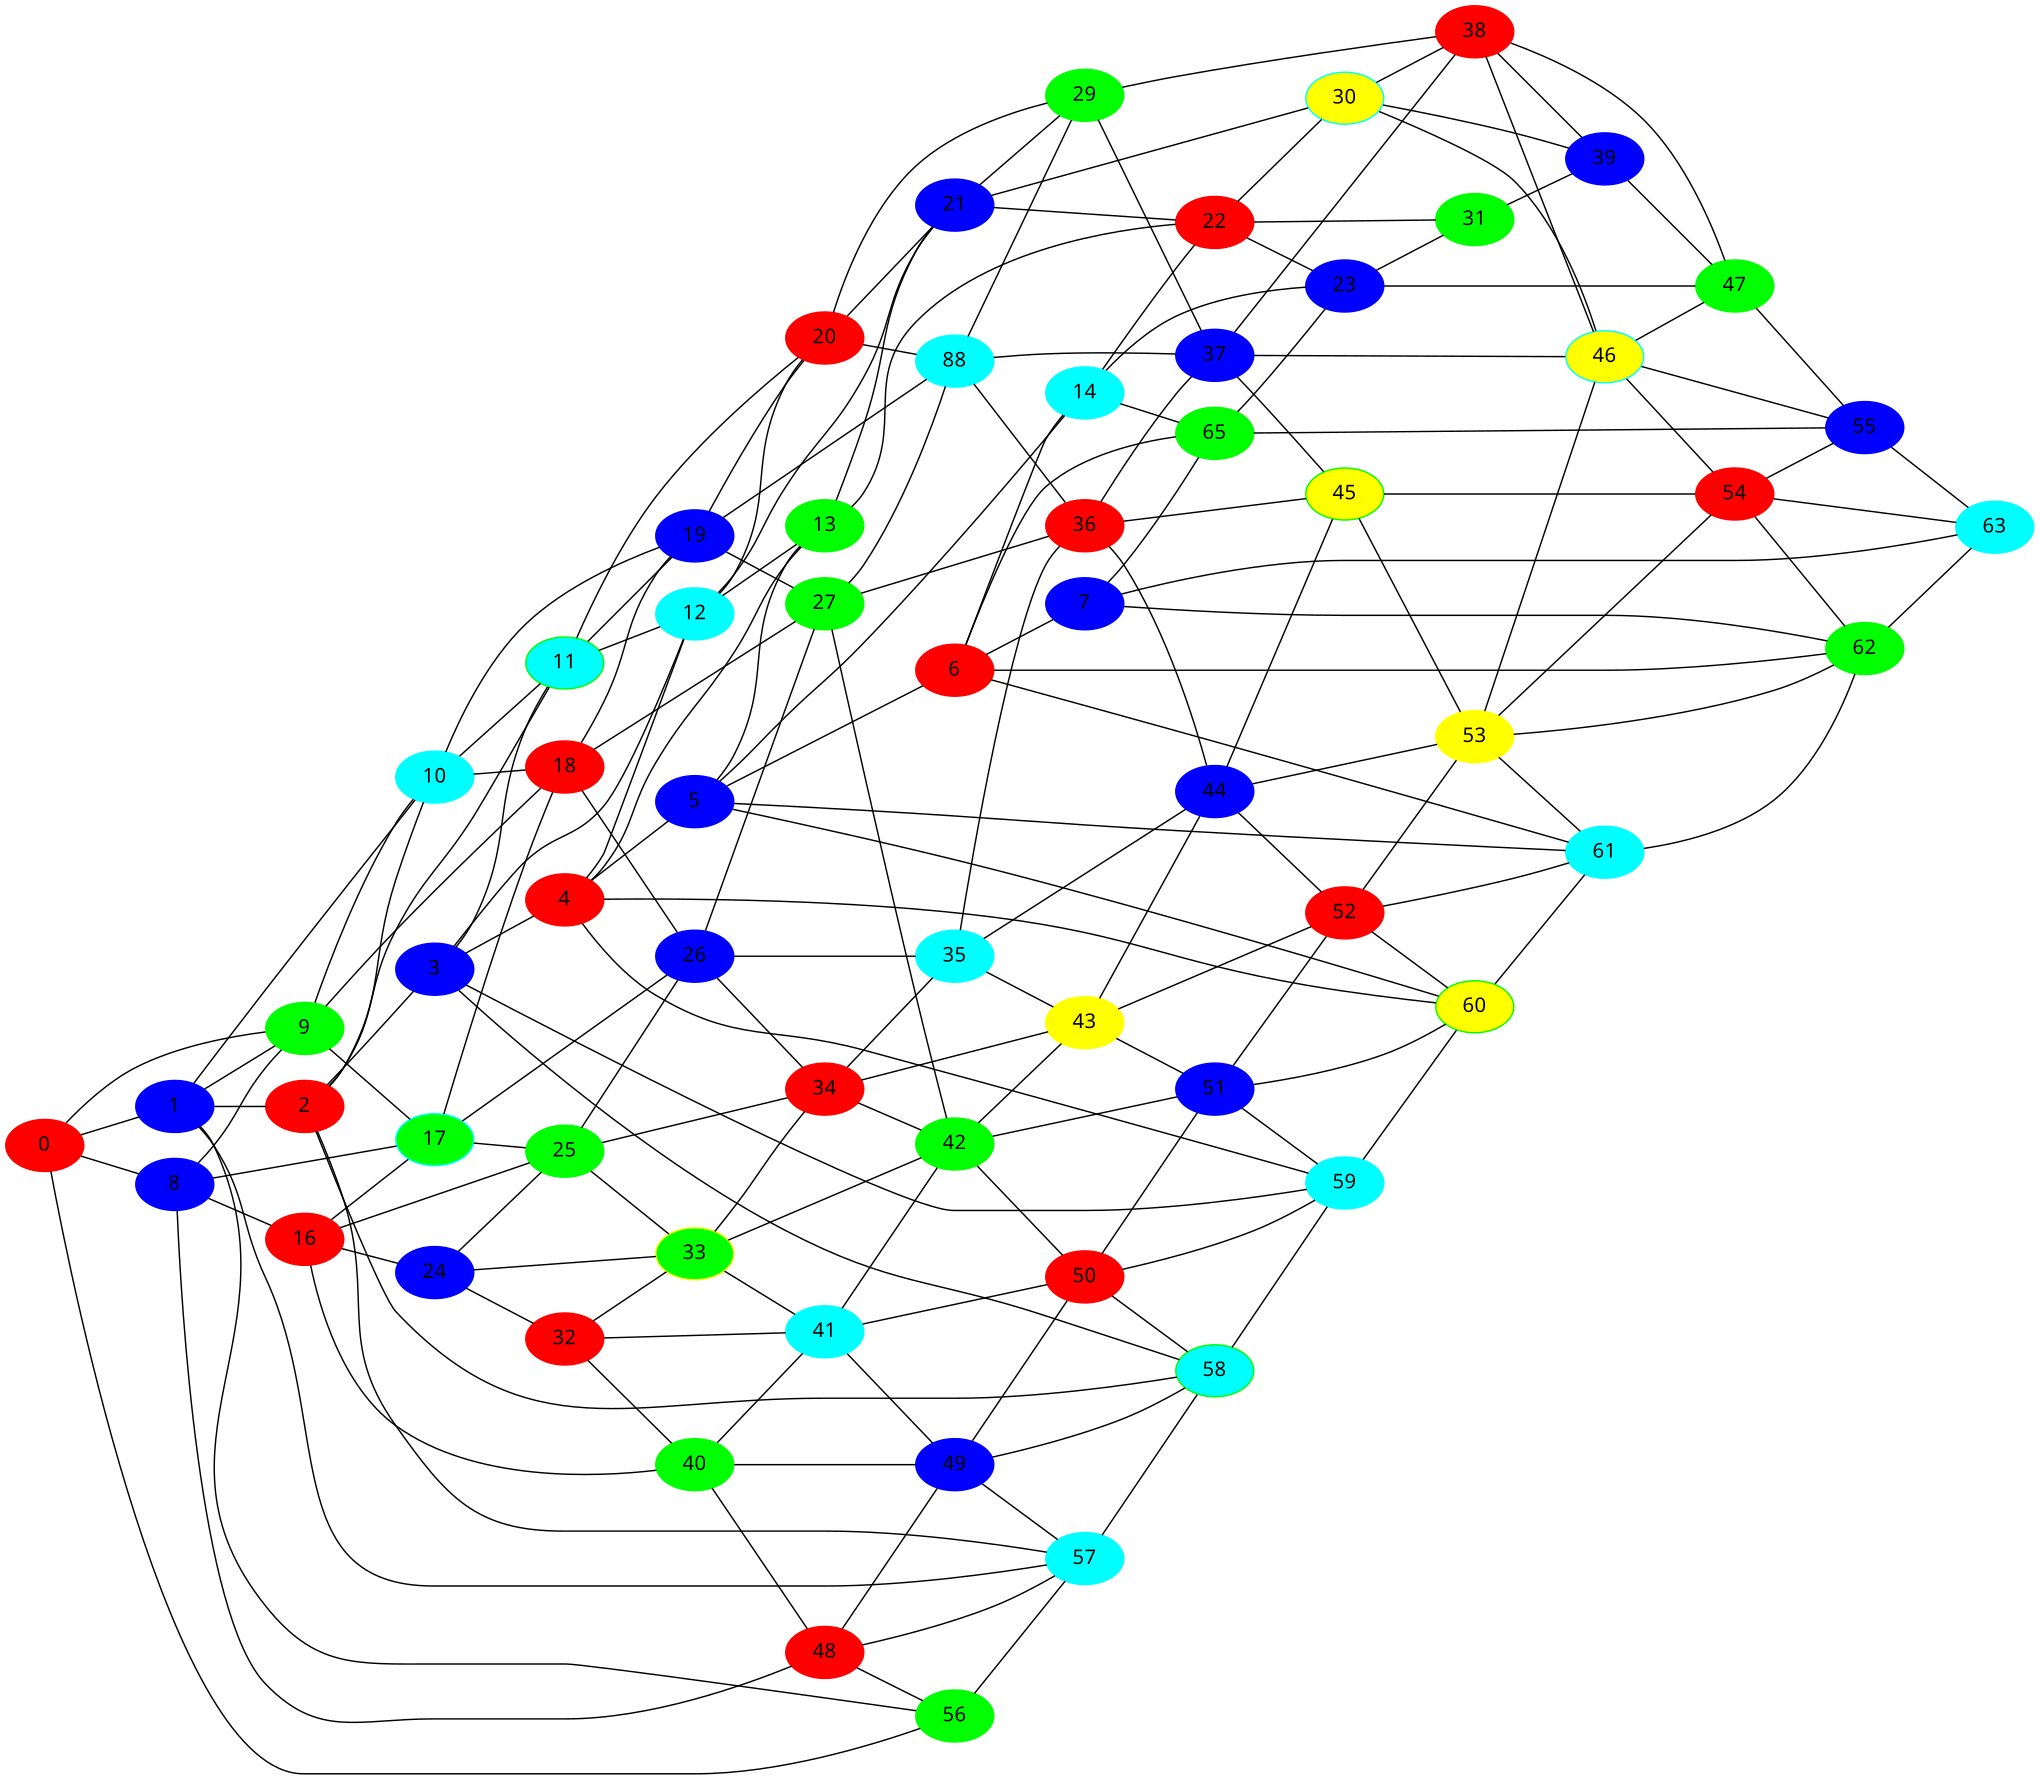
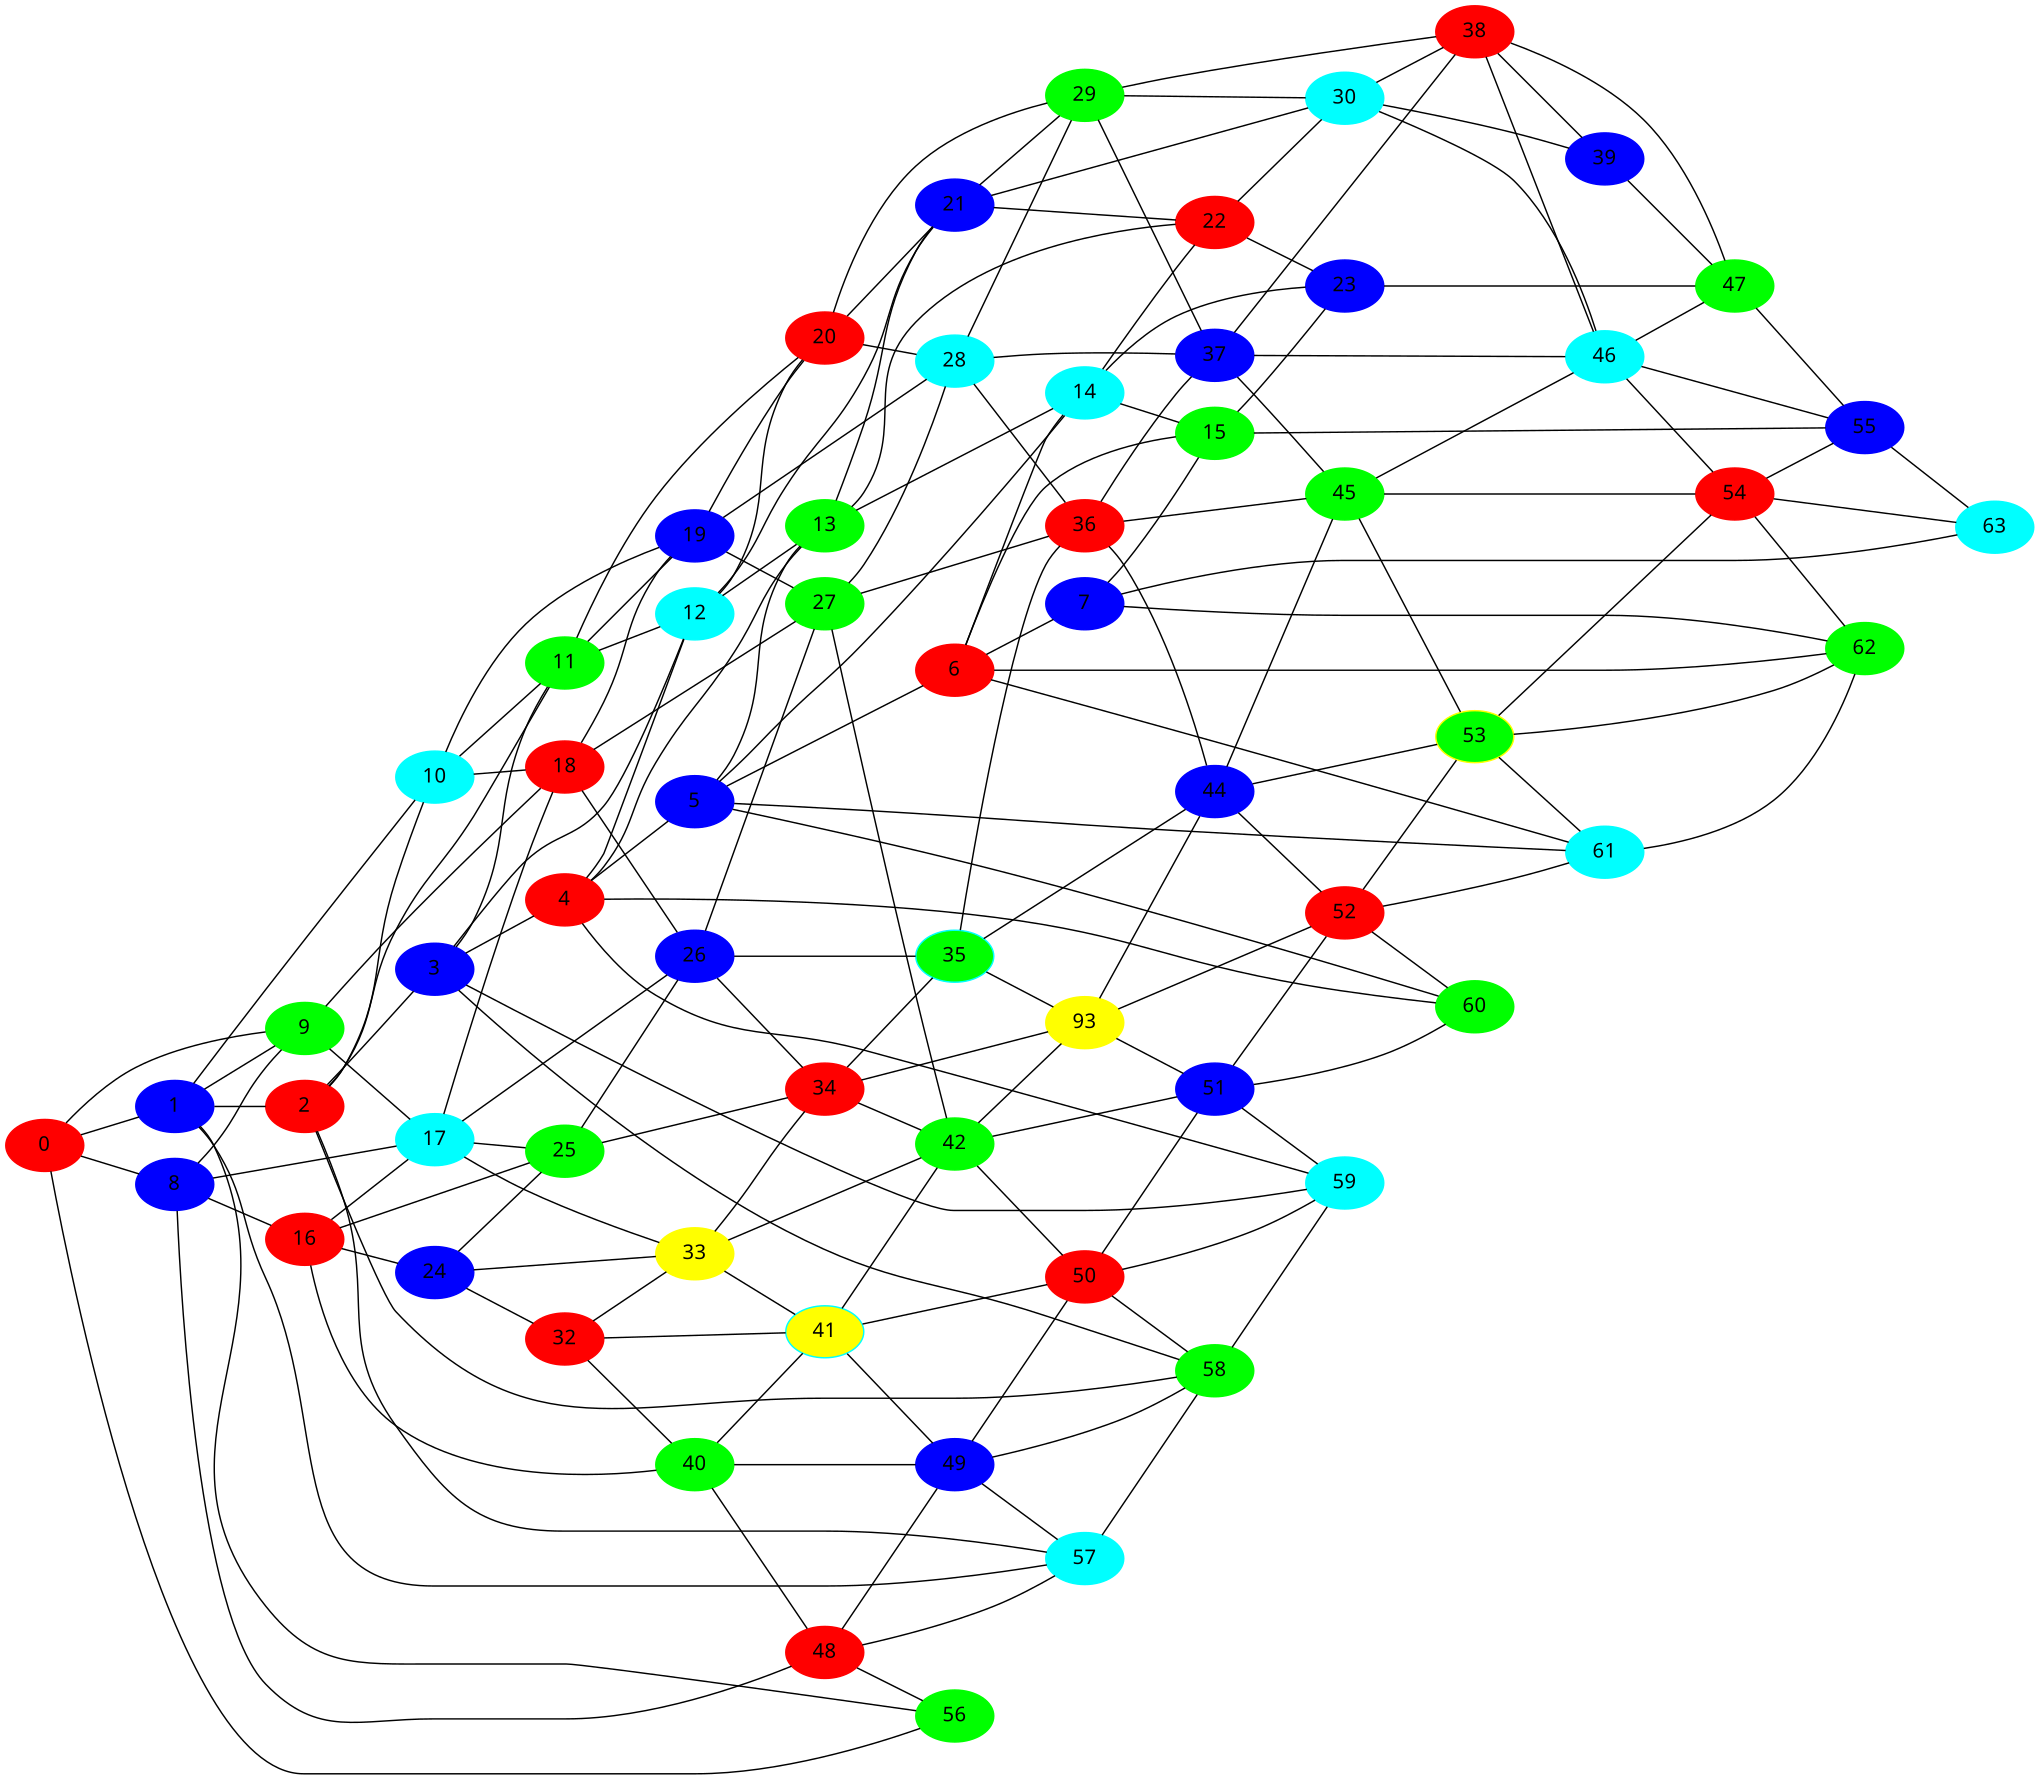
edge "29" -- "30": added
node "30": fillcolor yellow -> cyan
node "31": removed
node "46": fillcolor yellow -> cyan
node "88": label "88" -> "28"
node "65": label "65" -> "15"
edge "14" -- "13": added
node "45": fillcolor yellow -> green
edge "46" -- "53": now "46" -- "45"
edge "63" -- "62": removed
node "11": fillcolor cyan -> green
node "53": fillcolor yellow -> green
edge "10" -- "9": removed
edge "61" -- "60": removed
node "35": fillcolor cyan -> green
node "60": fillcolor yellow -> green
node "43": label "43" -> "93"
edge "60" -- "59": removed
node "17": fillcolor green -> cyan
edge "25" -- "33": now "17" -- "33"
node "33": fillcolor green -> yellow
node "41": fillcolor cyan -> yellow
node "58": fillcolor cyan -> green
edge "57" -- "56": removed
